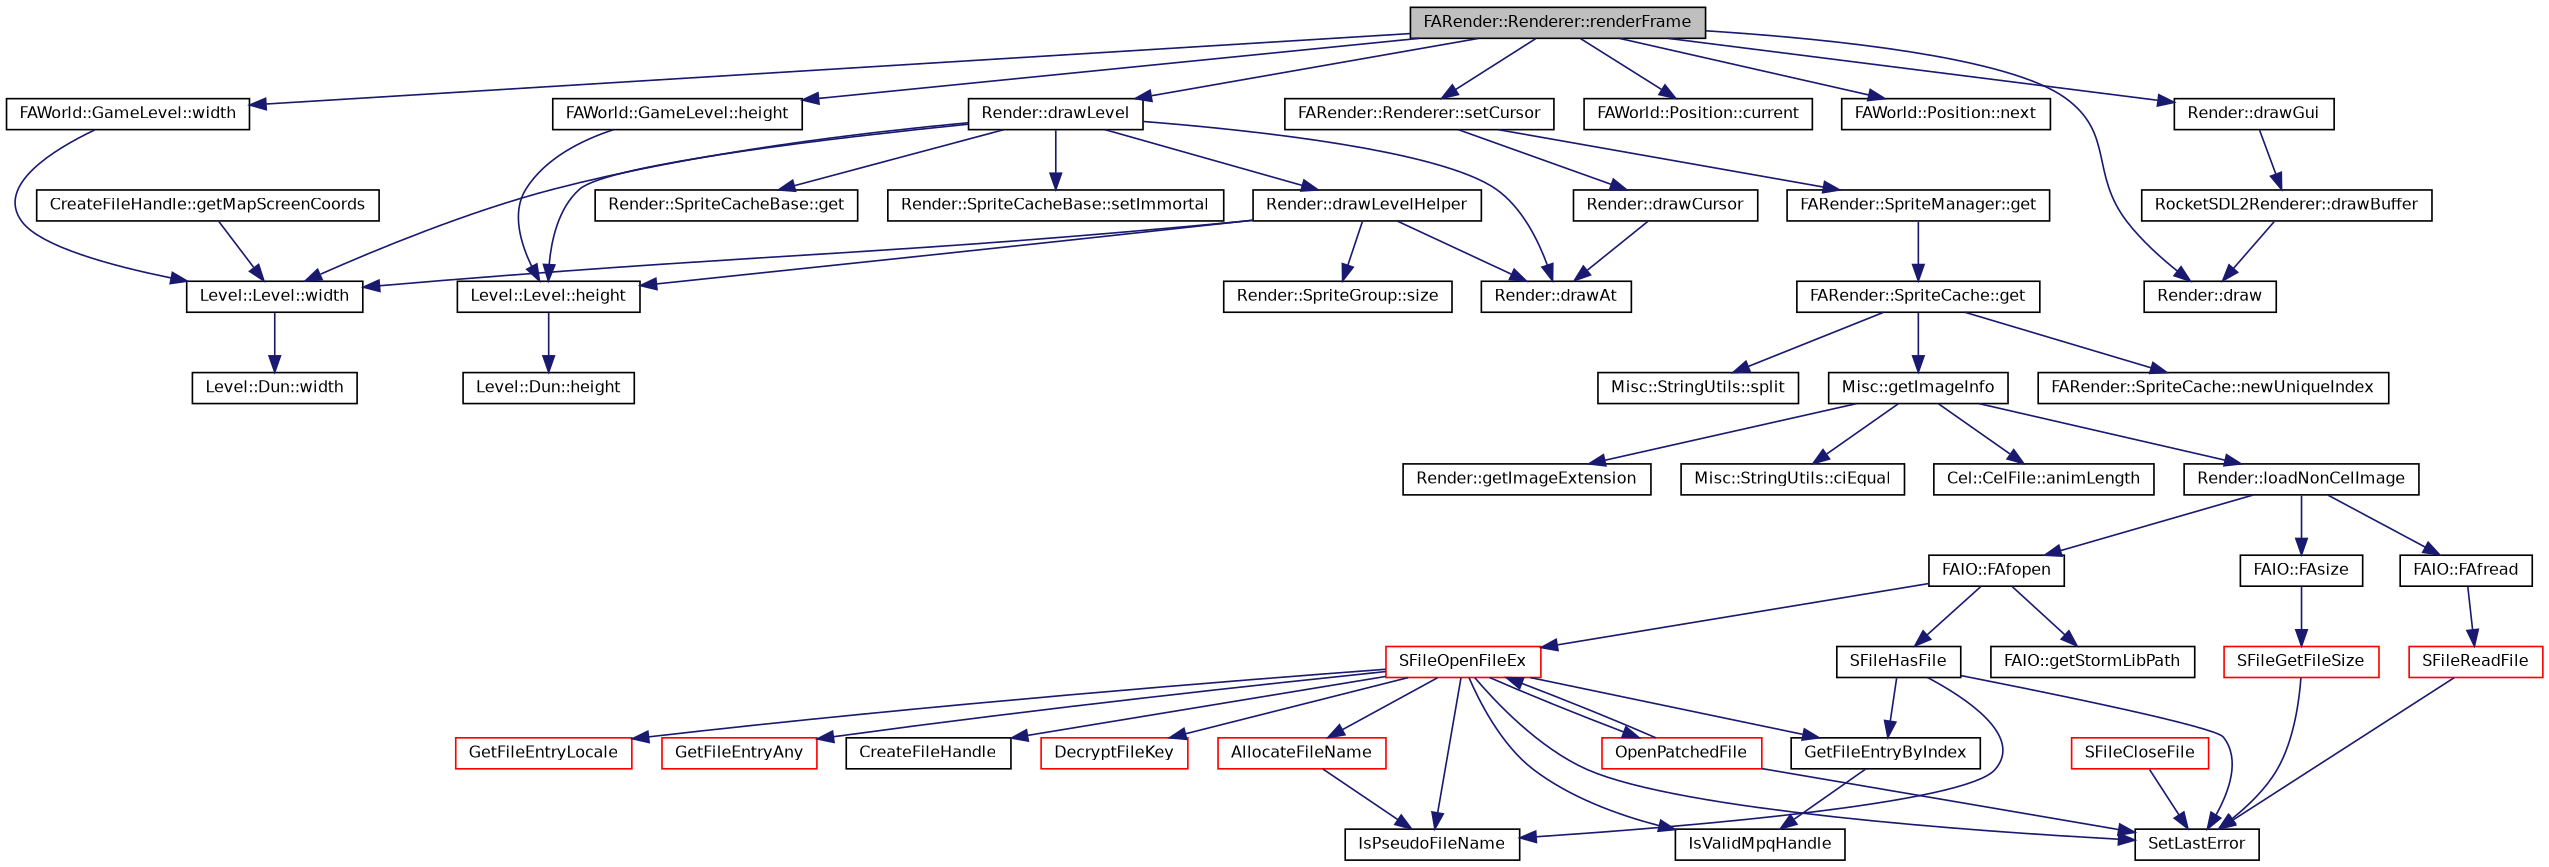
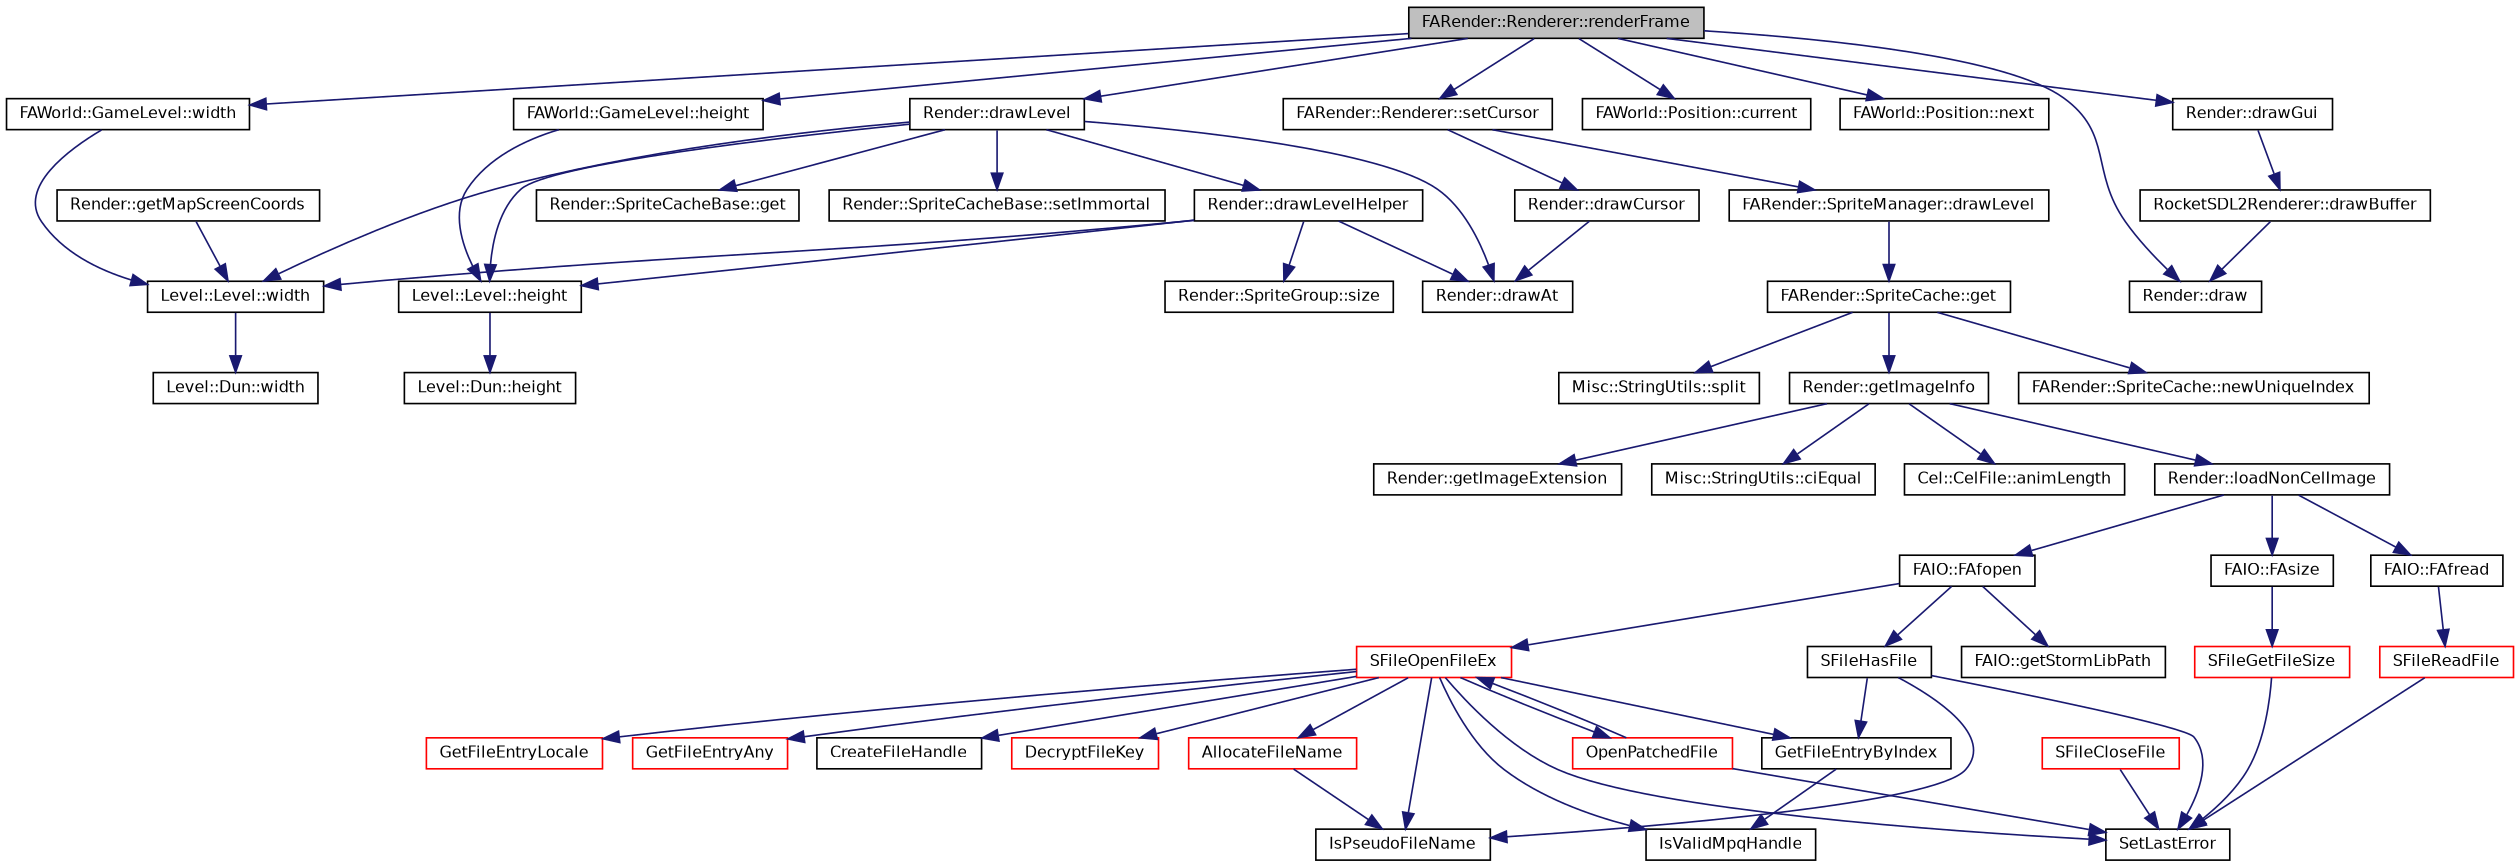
node "CreateFileHandle::getMapScreenCoords": label "CreateFileHandle::getMapScreenCoords" -> "Render::getMapScreenCoords"
node "FARender::SpriteManager::get": label "FARender::SpriteManager::get" -> "FARender::SpriteManager::drawLevel"
node "Misc::getImageInfo": label "Misc::getImageInfo" -> "Render::getImageInfo"
